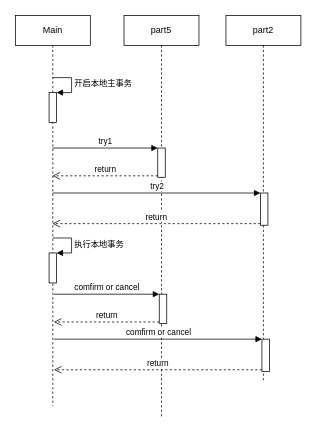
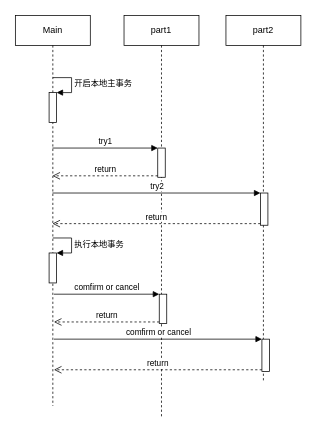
node "part5": label "part5" -> "part1"
